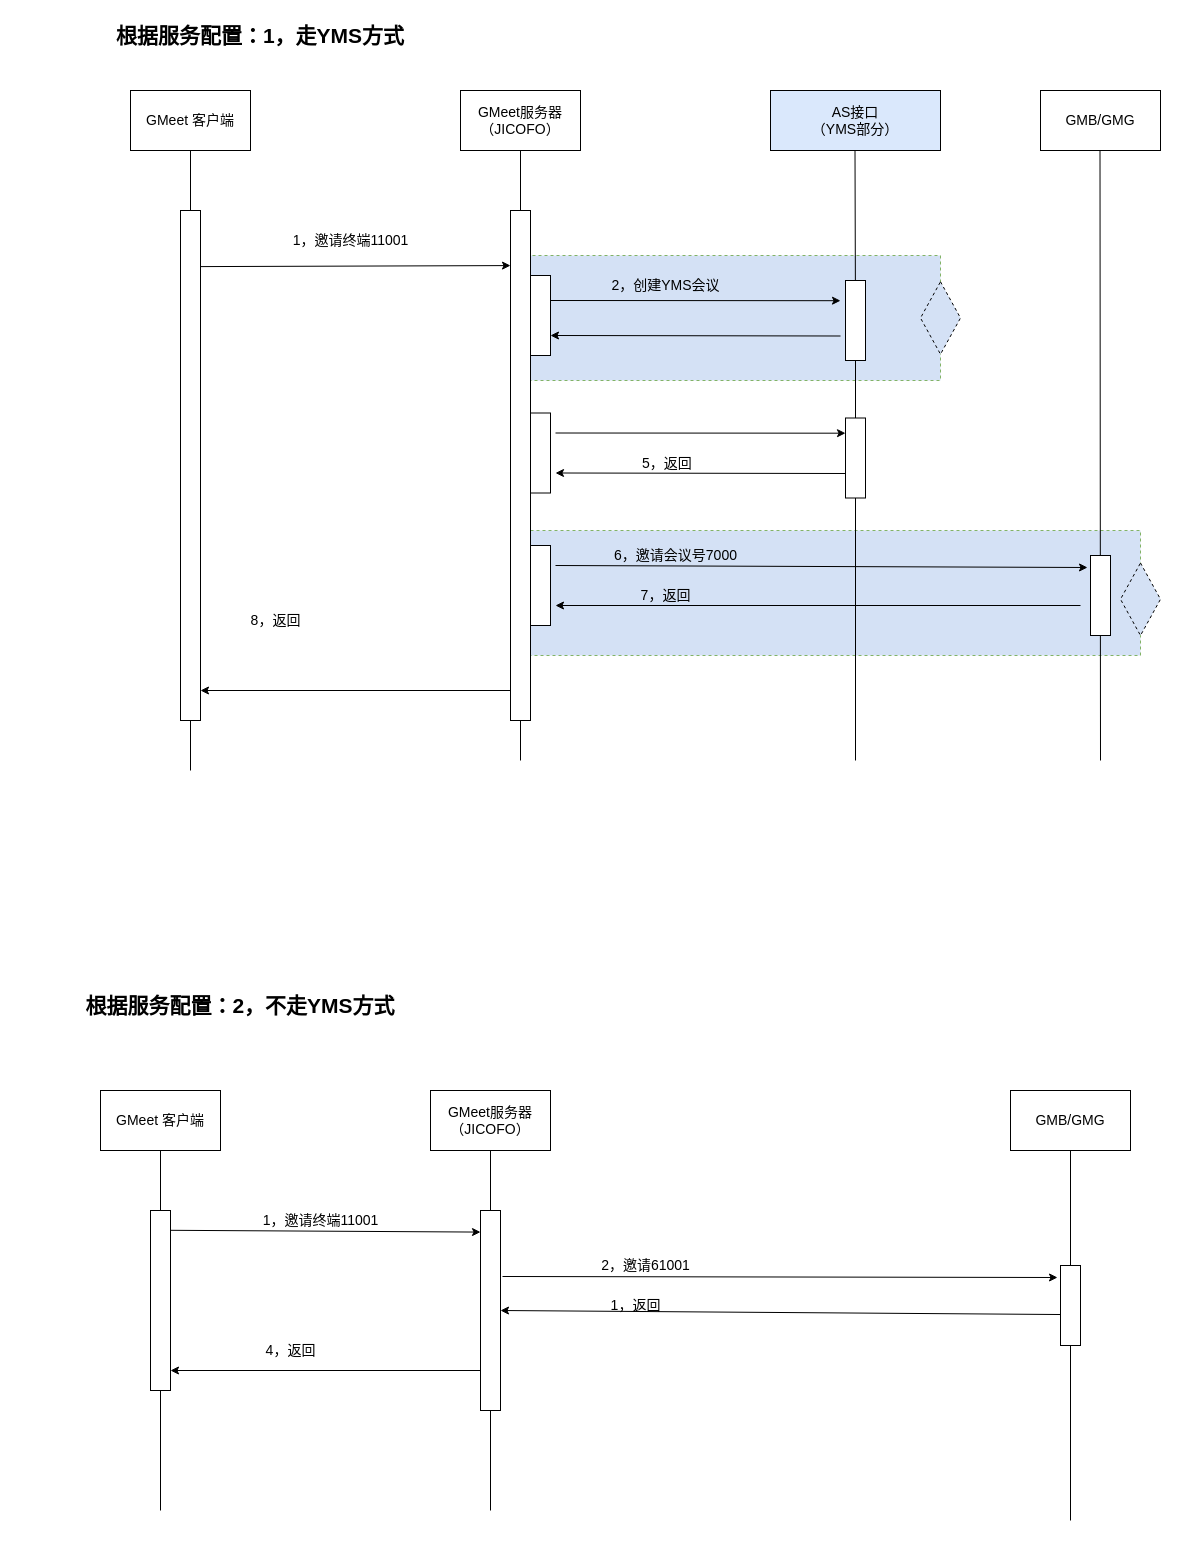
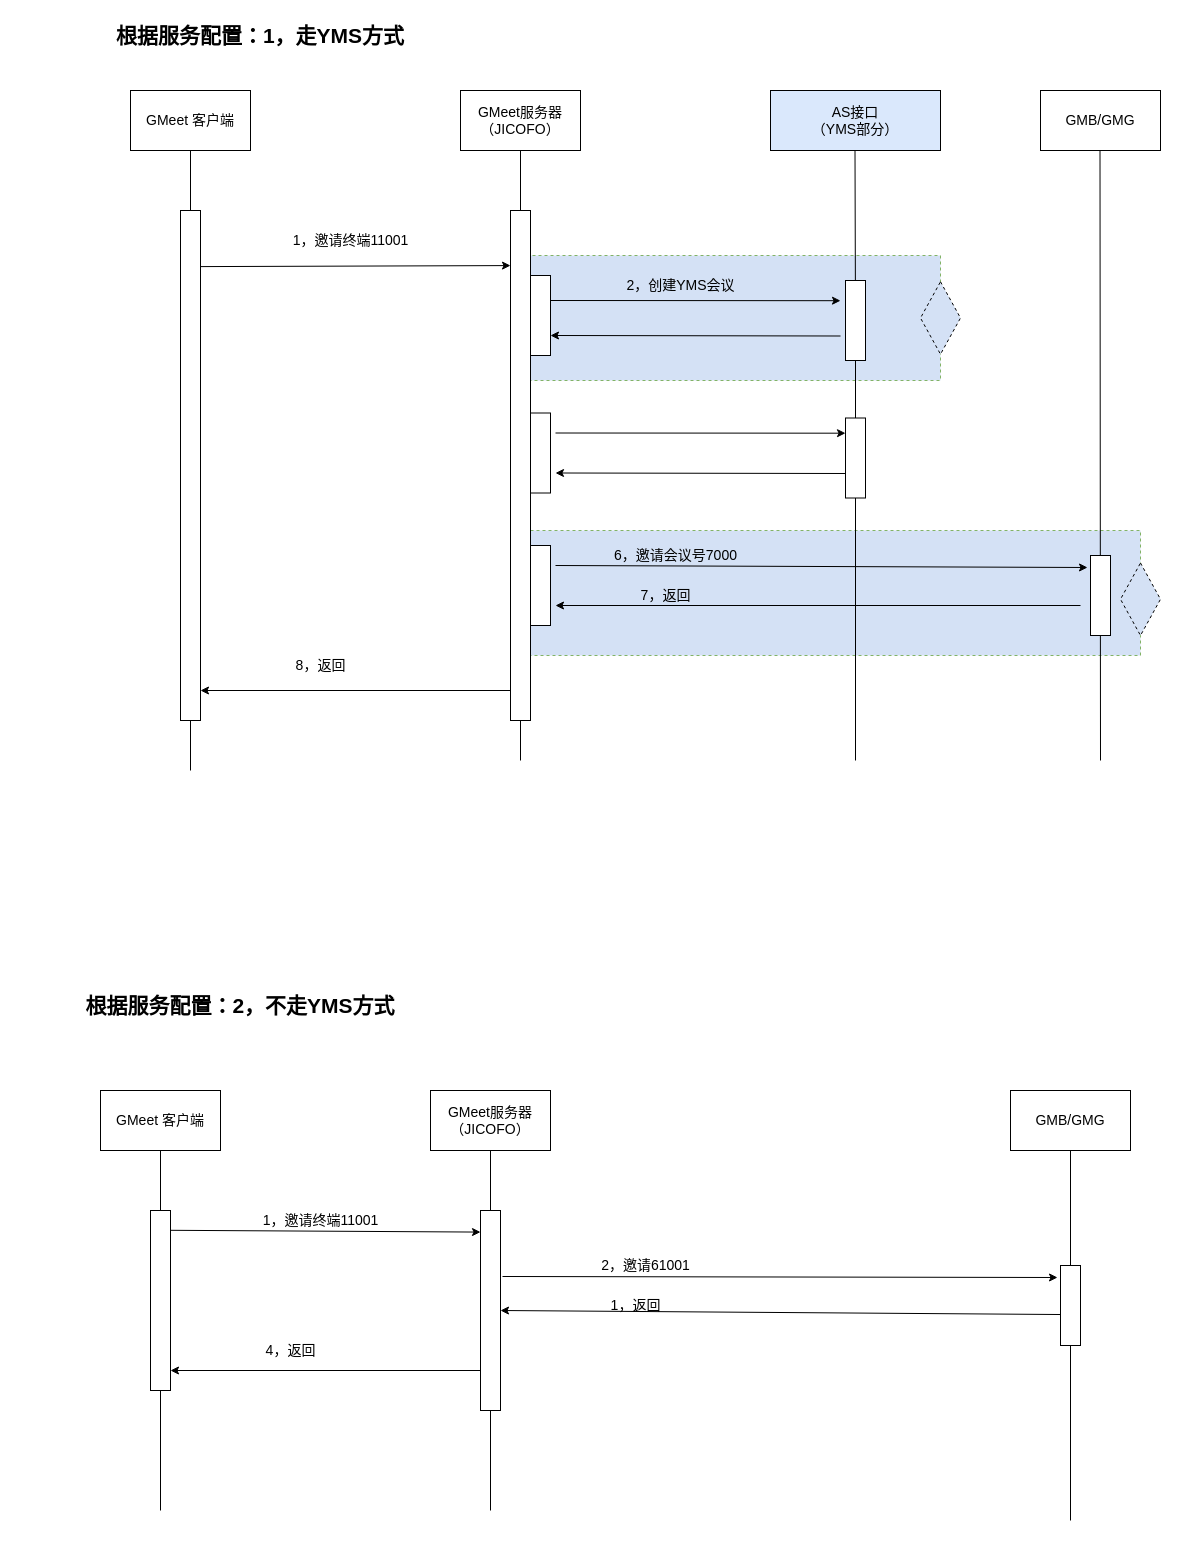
node "2，创建YMS会议": moved (666, 286) -> (681, 286)
node "5，返回": removed
node "8，返回": moved (276, 621) -> (321, 666)
